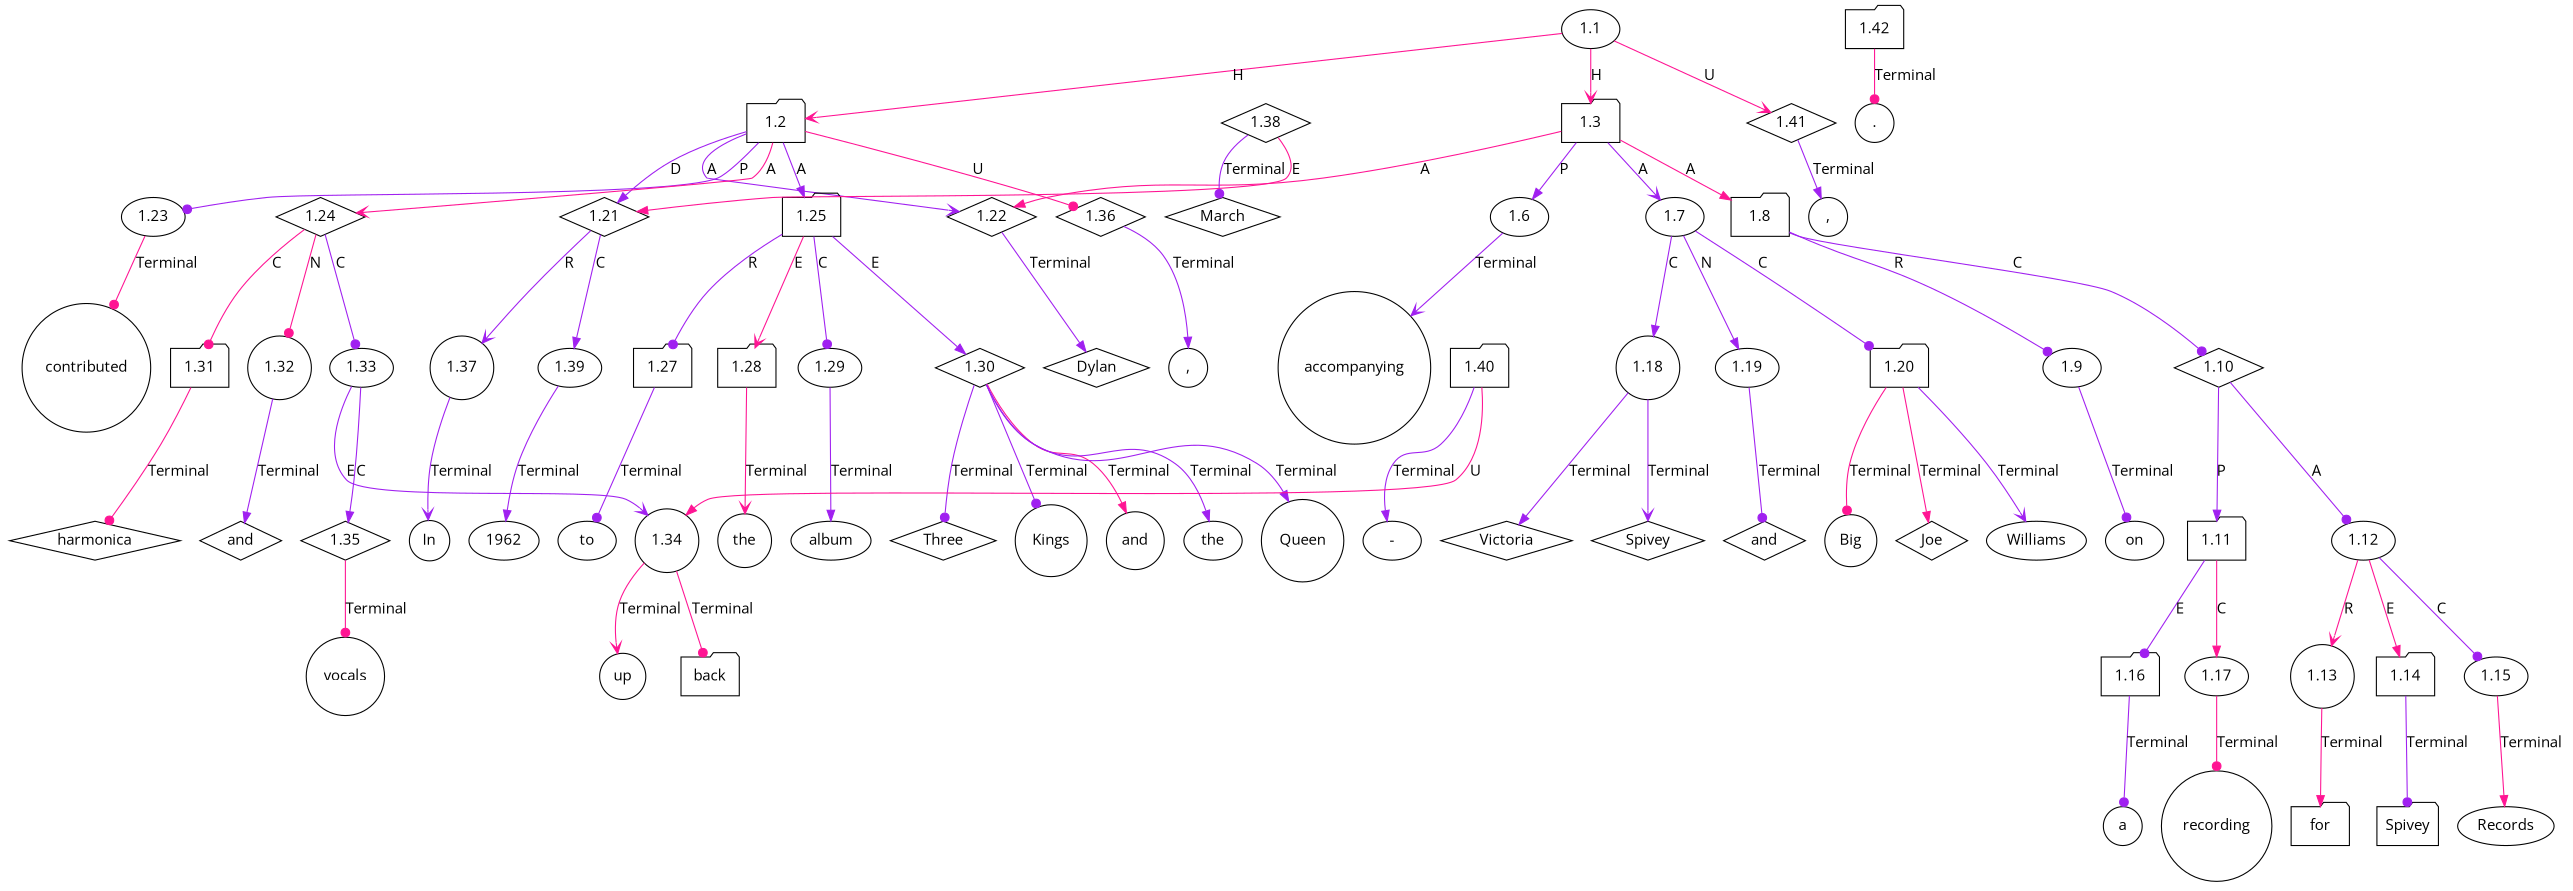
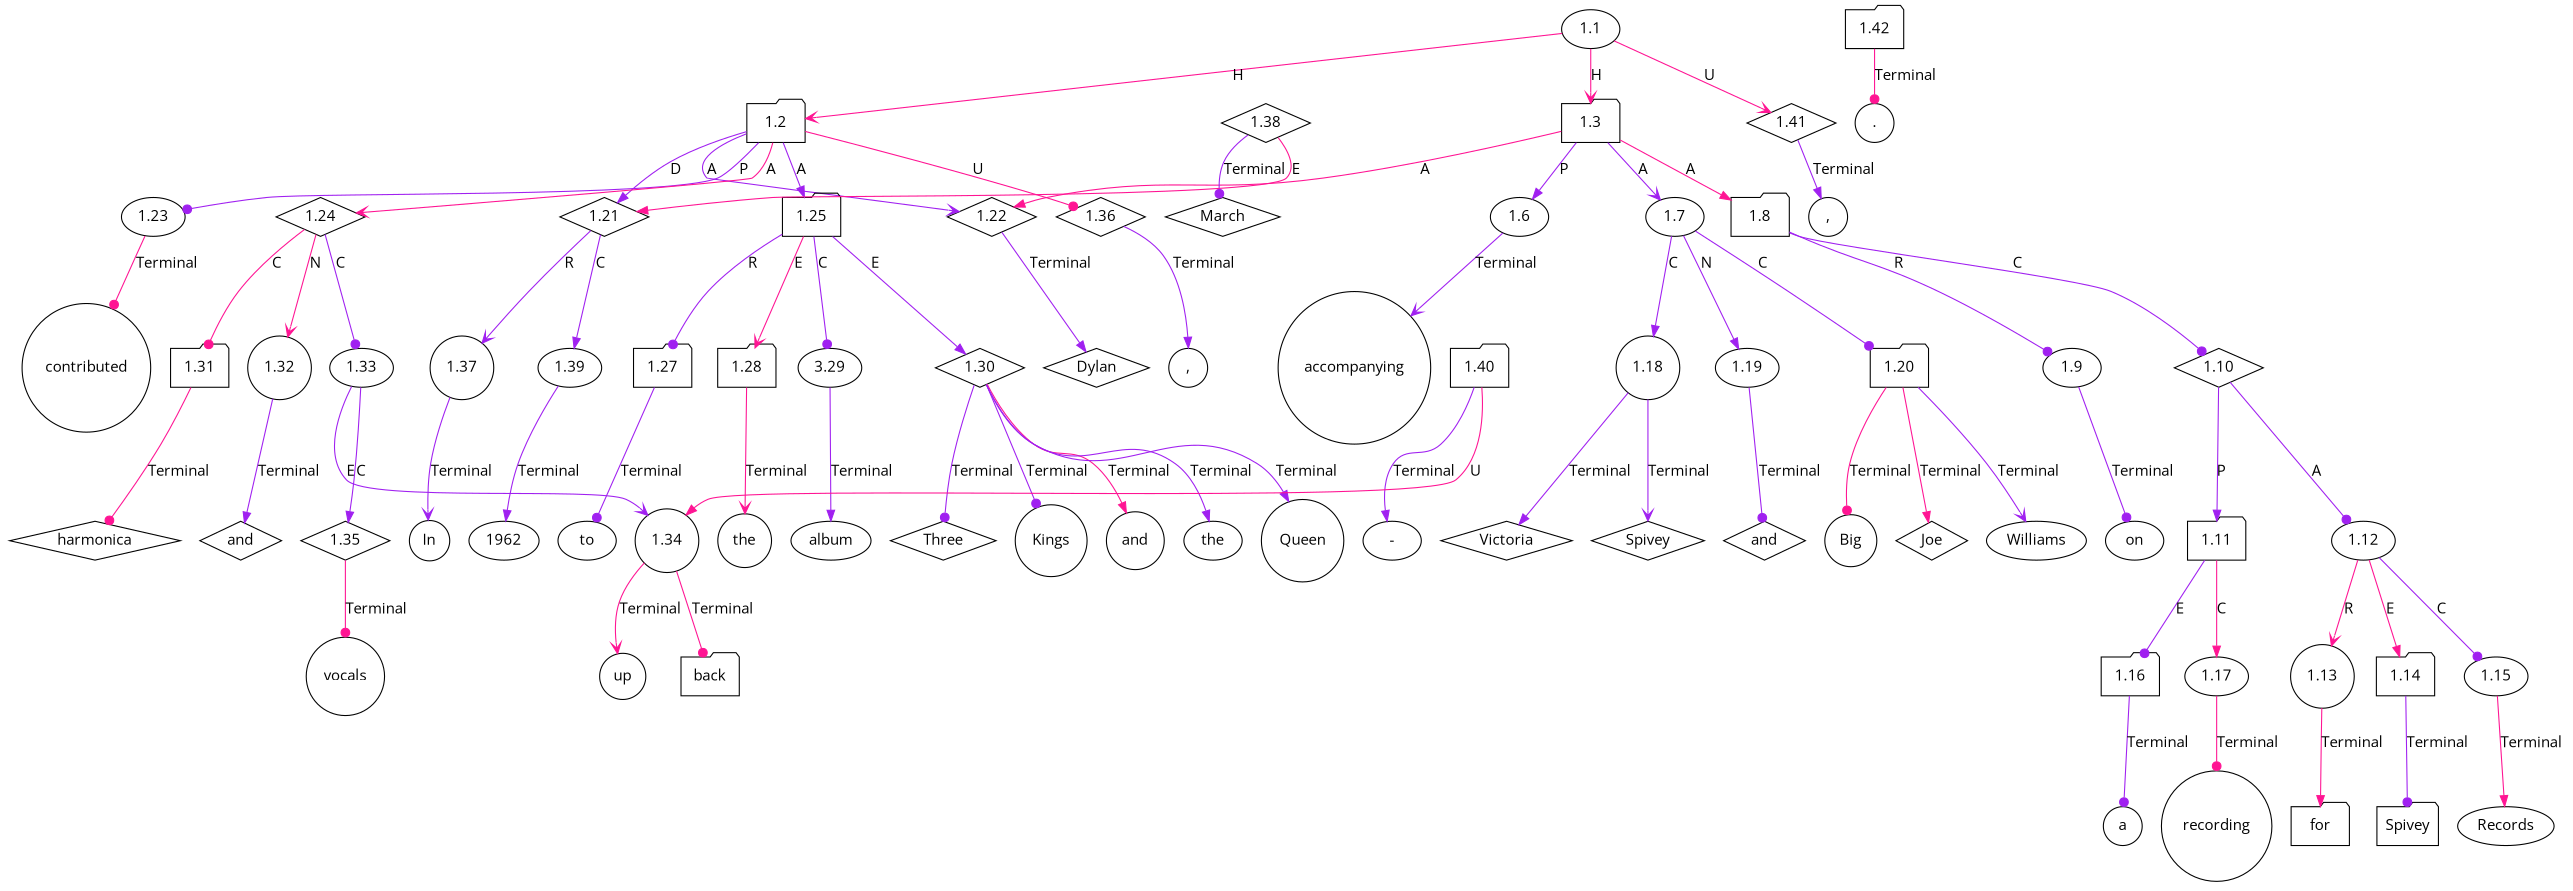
edge "1.24" -> "1.32": arrowhead dot -> vee
node "1.29": label "1.29" -> "3.29"
